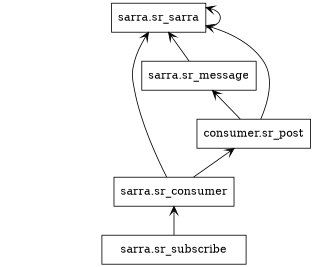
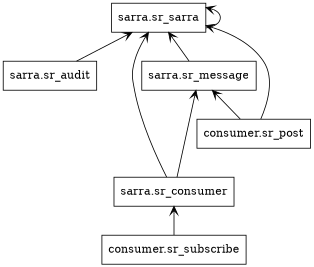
node "sarra.sr_audit": added
edge "sarra.sr_consumer" -> "consumer.sr_post": now "sarra.sr_consumer" -> "sarra.sr_message"
node "sarra.sr_subscribe": label "sarra.sr_subscribe" -> "consumer.sr_subscribe"
